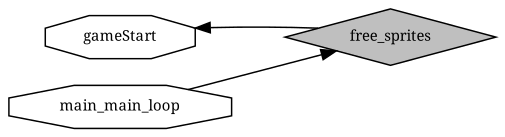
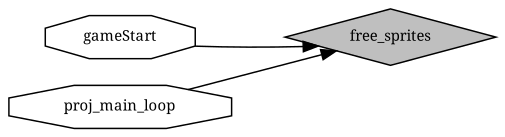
edge "free_sprites" -> "gameStart": reversed
node "main_main_loop": label "main_main_loop" -> "proj_main_loop"
